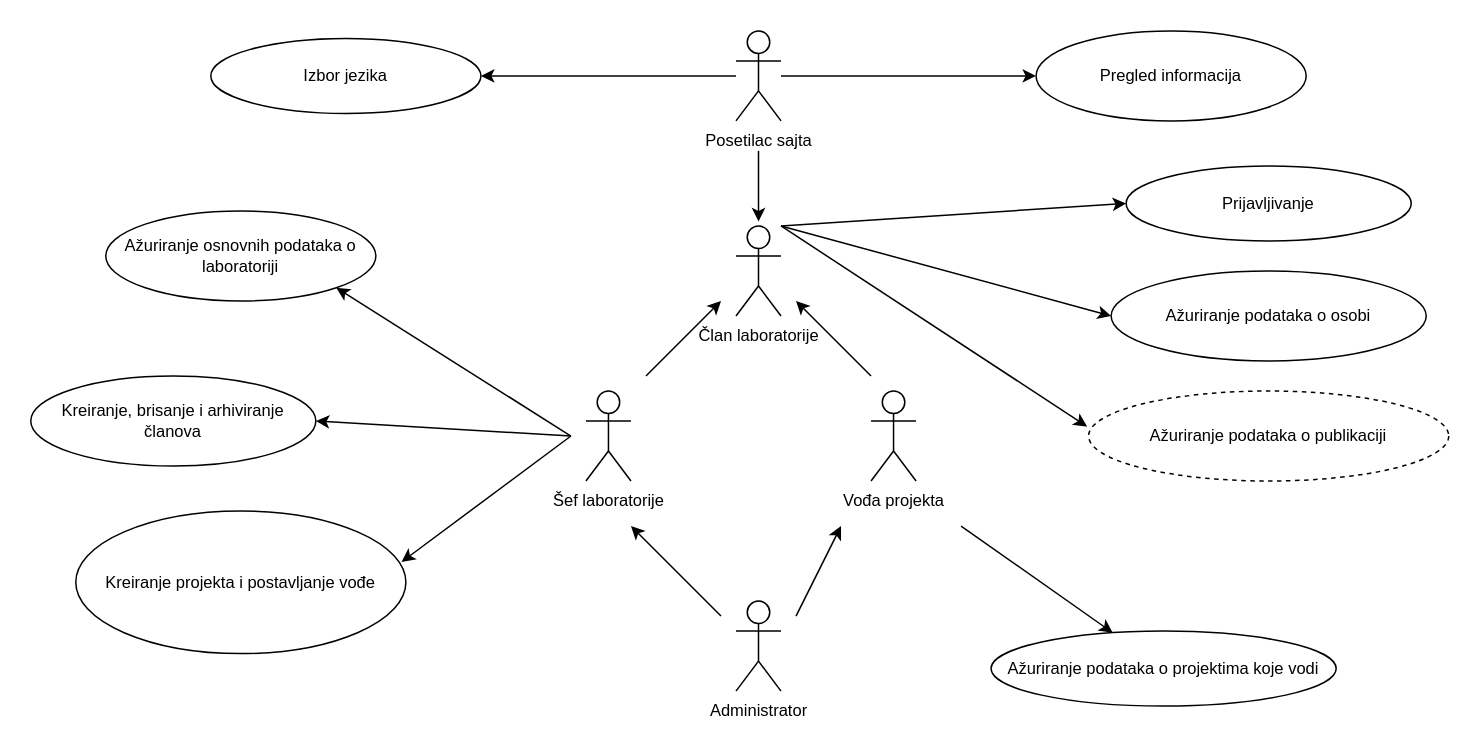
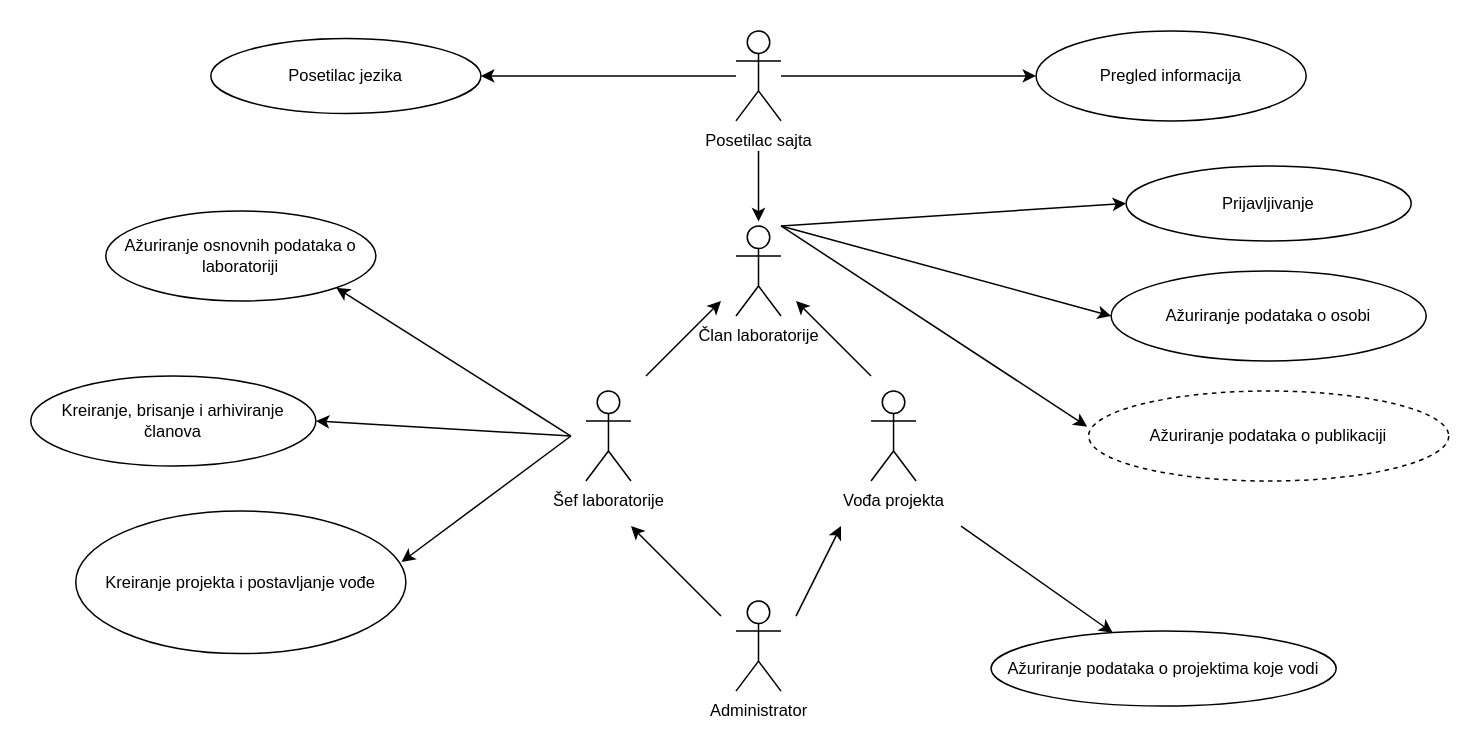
node "Izbor jezika": label "Izbor jezika" -> "Posetilac jezika"
